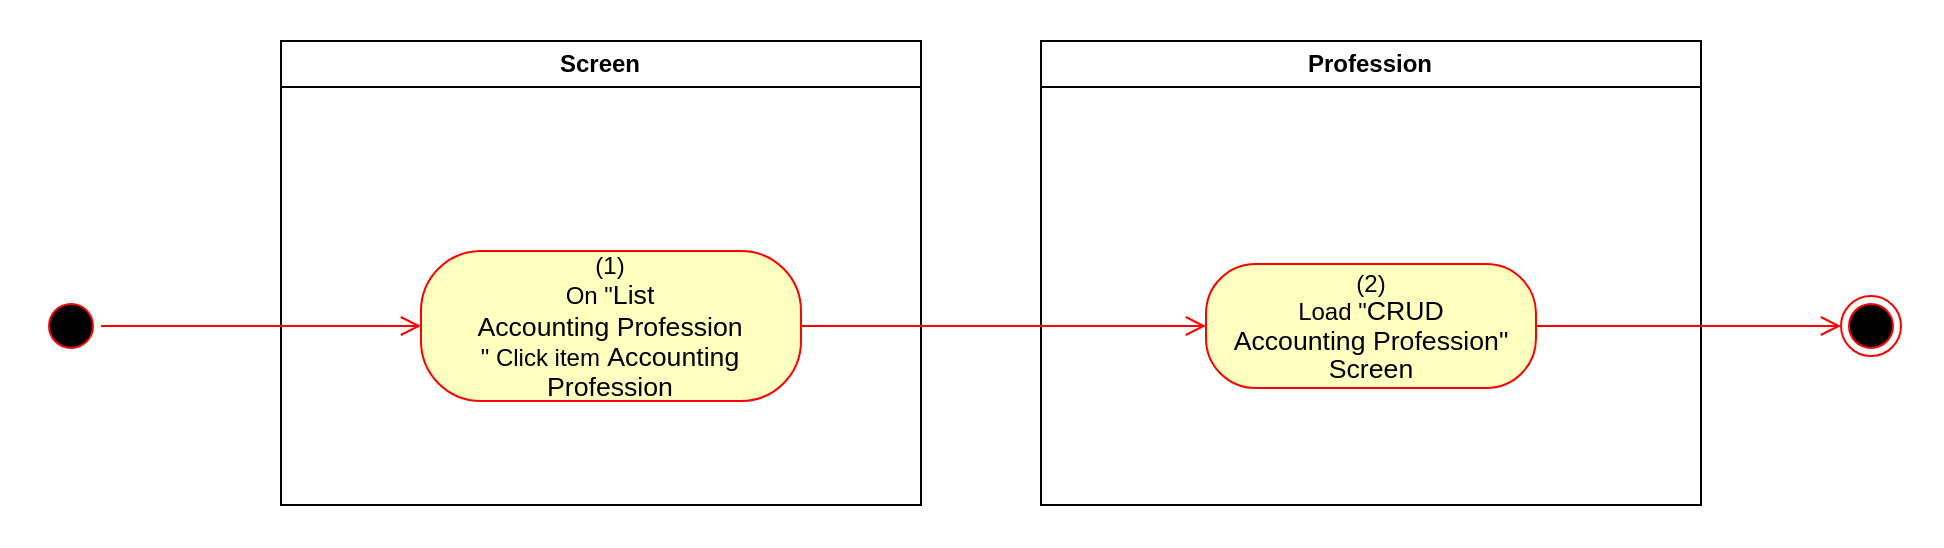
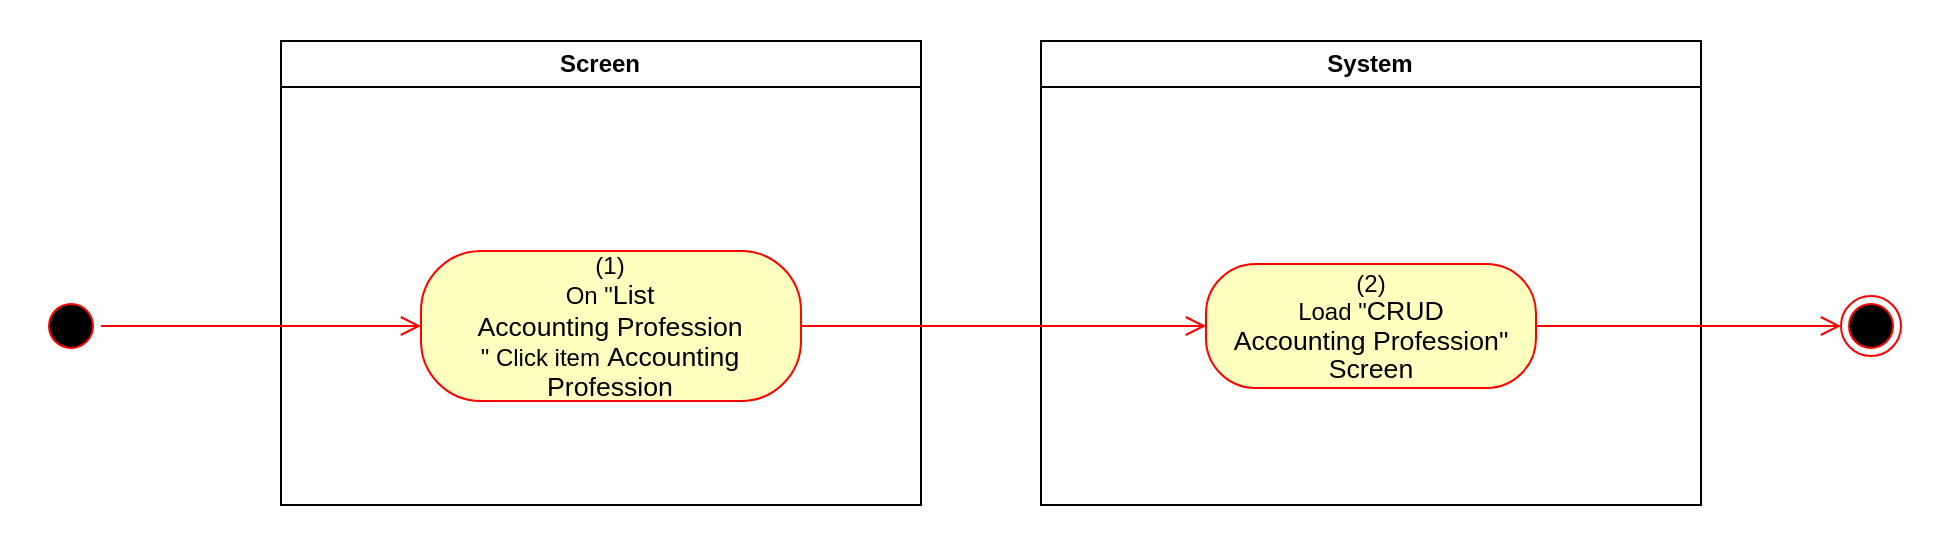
node "Profession": label "Profession" -> "System"
